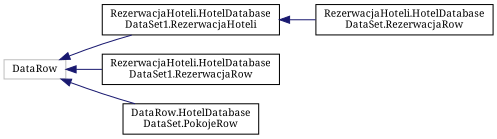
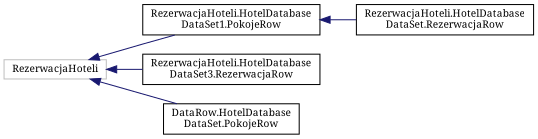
node "RezerwacjaHoteli.HotelDatabase DataSet1.RezerwacjaHoteli": label "RezerwacjaHoteli.HotelDatabase DataSet1.RezerwacjaHoteli" -> "RezerwacjaHoteli.HotelDatabase DataSet1.PokojeRow"
node "DataRow": label "DataRow" -> "RezerwacjaHoteli"
node "RezerwacjaHoteli.HotelDatabase DataSet1.RezerwacjaRow": label "RezerwacjaHoteli.HotelDatabase DataSet1.RezerwacjaRow" -> "RezerwacjaHoteli.HotelDatabase DataSet3.RezerwacjaRow"
